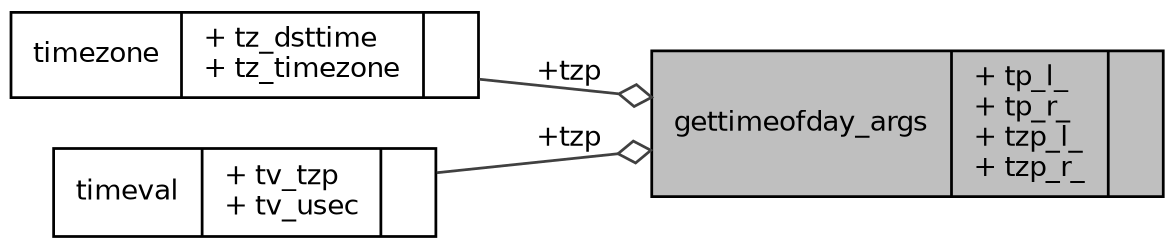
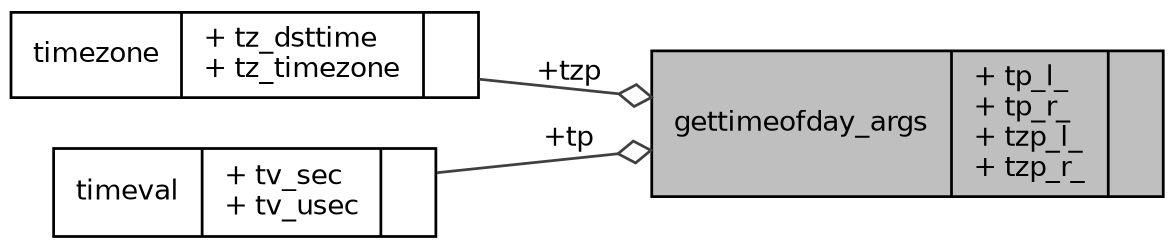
edge "timeval" -> "gettimeofday_args": label " +tzp" -> " +tp"
node "timeval": text "+ tv_tzp" -> "+ tv_sec"
